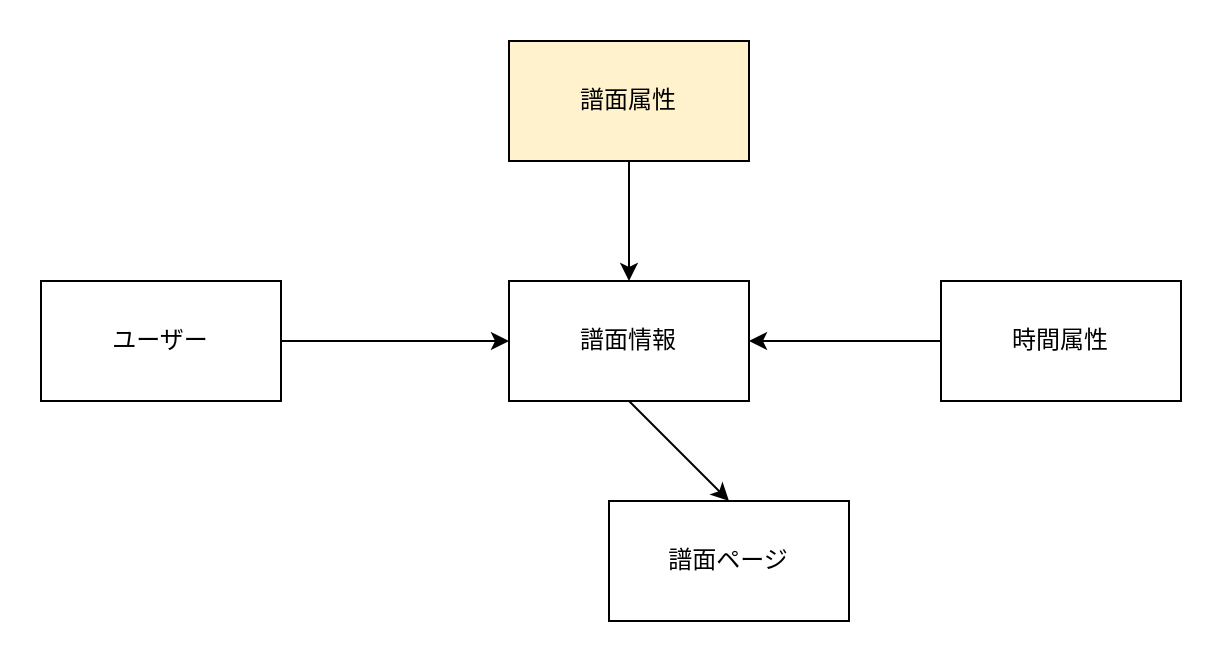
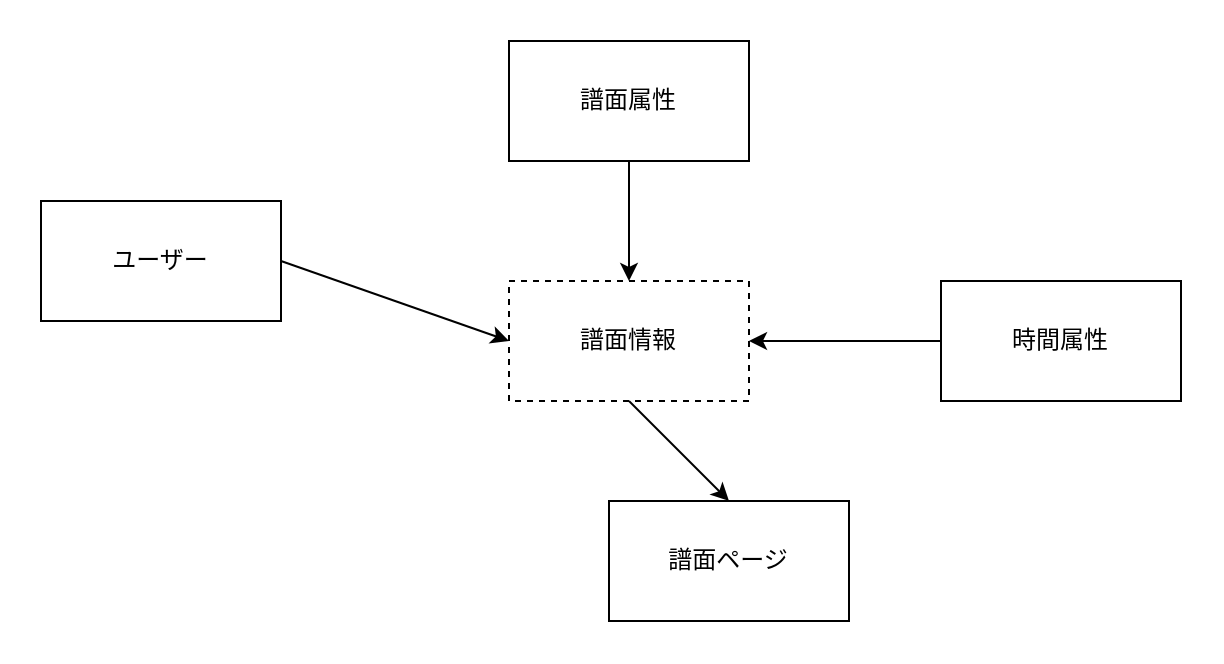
node "譜面属性": fillcolor #fff2cc -> #ffffff
node "ユーザー": moved (161, 341) -> (161, 261)
node "譜面情報": style solid -> dashed
